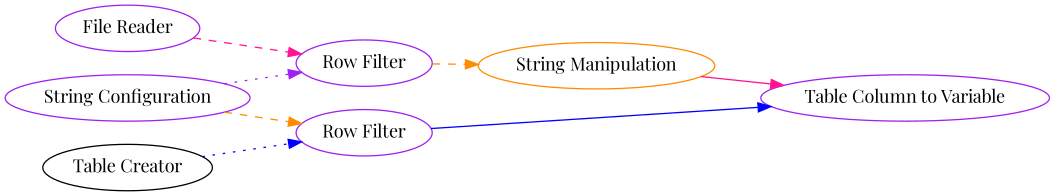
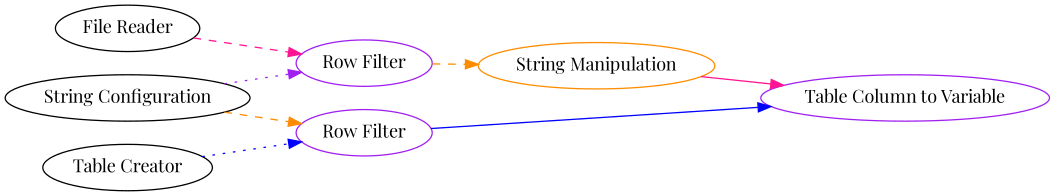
node "File Reader": color purple -> black
node "String Configuration": color purple -> black
